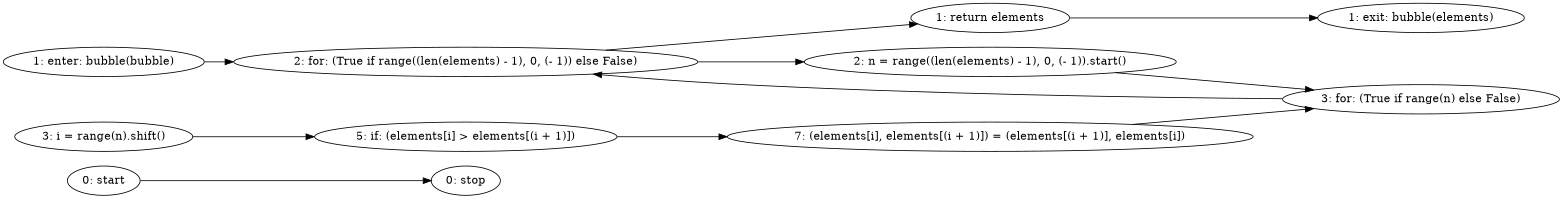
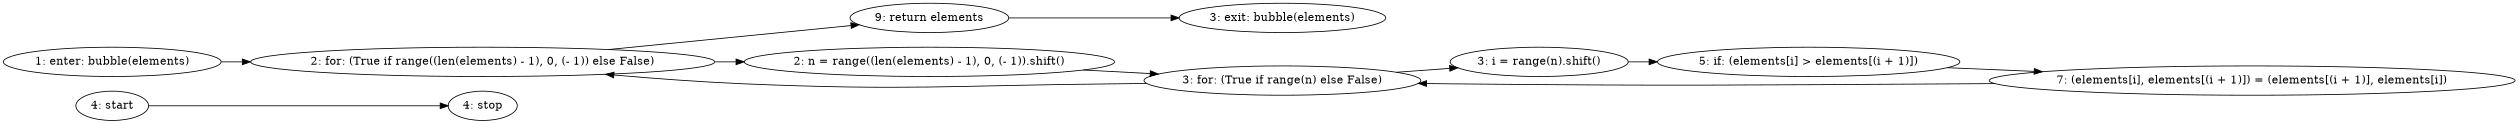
node "1: return elements": label "1: return elements" -> "9: return elements"
node "1: exit: bubble(elements)": label "1: exit: bubble(elements)" -> "3: exit: bubble(elements)"
node "1: enter: bubble(bubble)": label "1: enter: bubble(bubble)" -> "1: enter: bubble(elements)"
node "2: n = range((len(elements) - 1), 0, (- 1)).start()": label "2: n = range((len(elements) - 1), 0, (- 1)).start()" -> "2: n = range((len(elements) - 1), 0, (- 1)).shift()"
edge "3: for: (True if range(n) else False)" -> "3: i = range(n).shift()": added
node "0: start": label "0: start" -> "4: start"
node "0: stop": label "0: stop" -> "4: stop"
